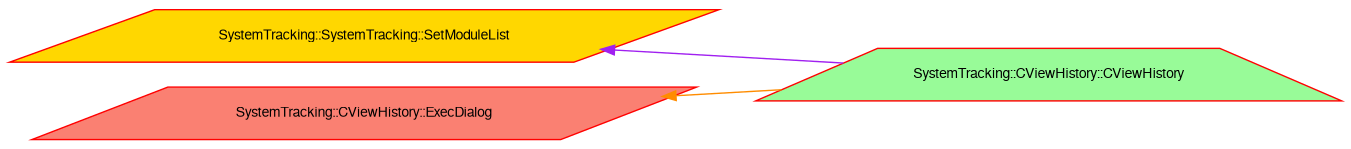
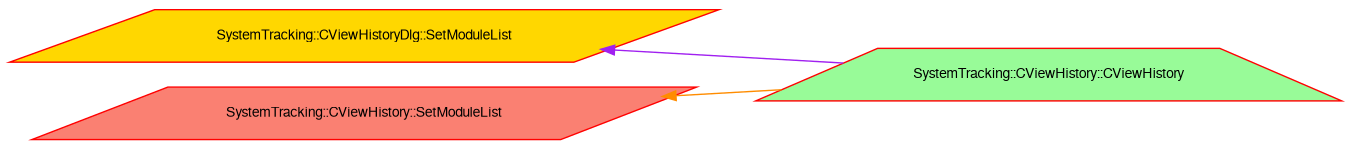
node "SystemTracking::SystemTracking::SetModuleList": label "SystemTracking::SystemTracking::SetModuleList" -> "SystemTracking::CViewHistoryDlg::SetModuleList"
node "SystemTracking::CViewHistory::ExecDialog": label "SystemTracking::CViewHistory::ExecDialog" -> "SystemTracking::CViewHistory::SetModuleList"
